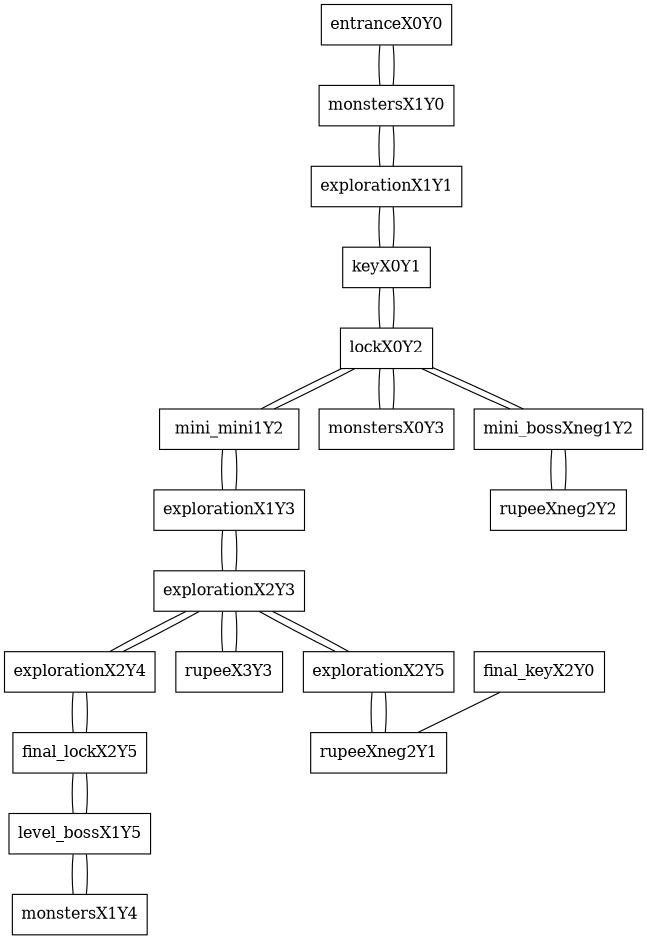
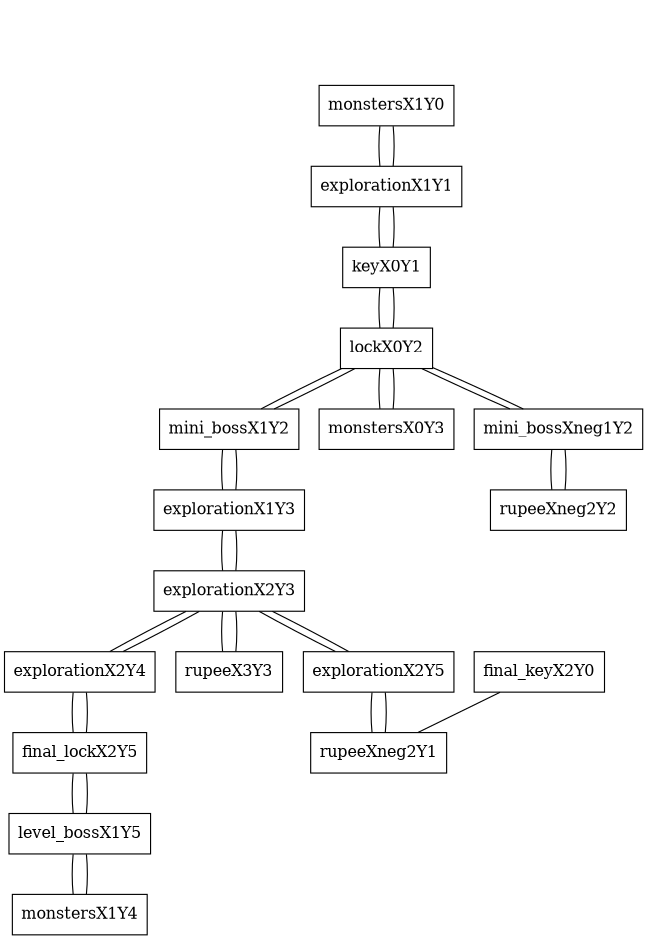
node "entranceX0Y0": removed
node "mini_mini1Y2": label "mini_mini1Y2" -> "mini_bossX1Y2"
